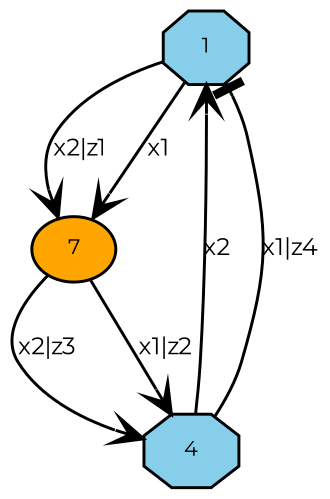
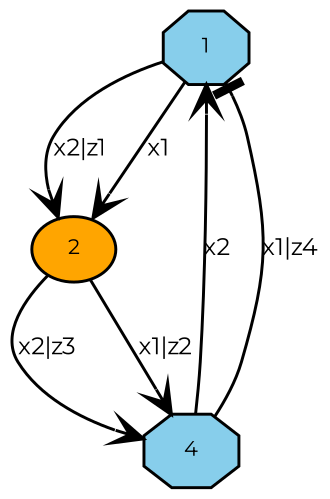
node "7": label "7" -> "2"
